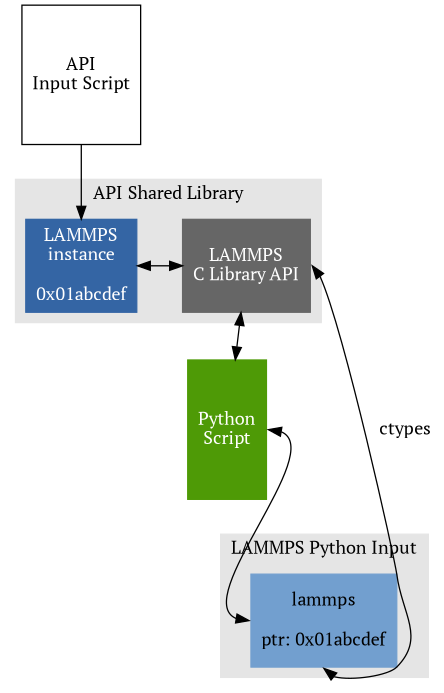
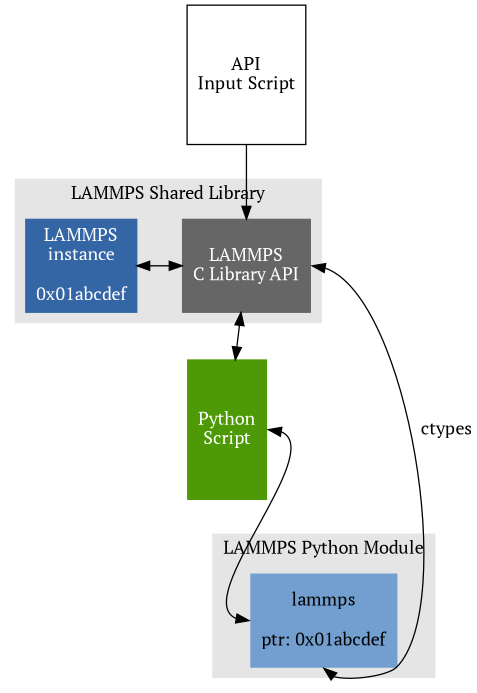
edge "API Input Script" -> "LAMMPS instance 0x01abcdef": now "API Input Script" -> "LAMMPS C Library API"
cluster "API Shared Library": label "API Shared Library" -> "LAMMPS Shared Library"
cluster "LAMMPS Python Input": label "LAMMPS Python Input" -> "LAMMPS Python Module"
